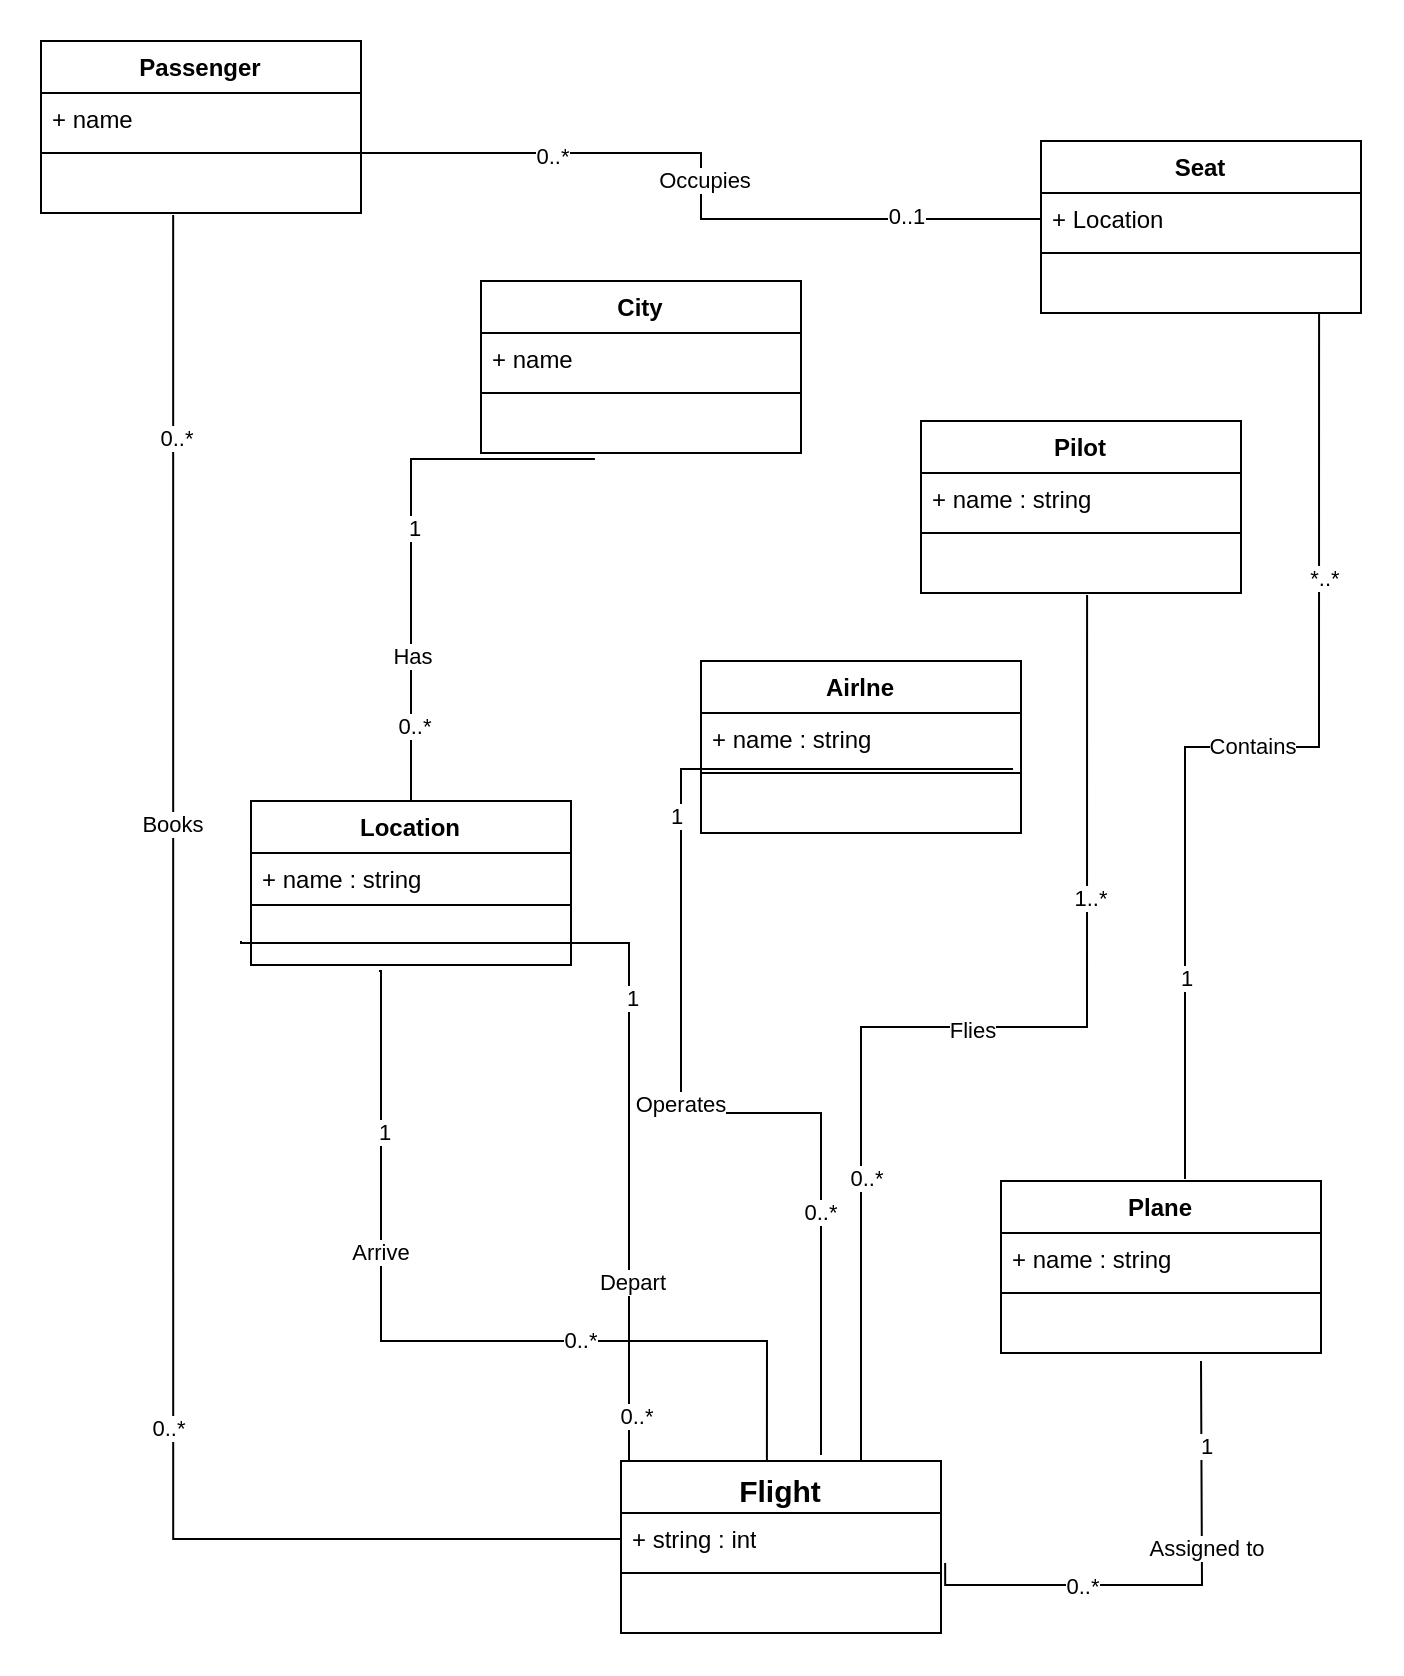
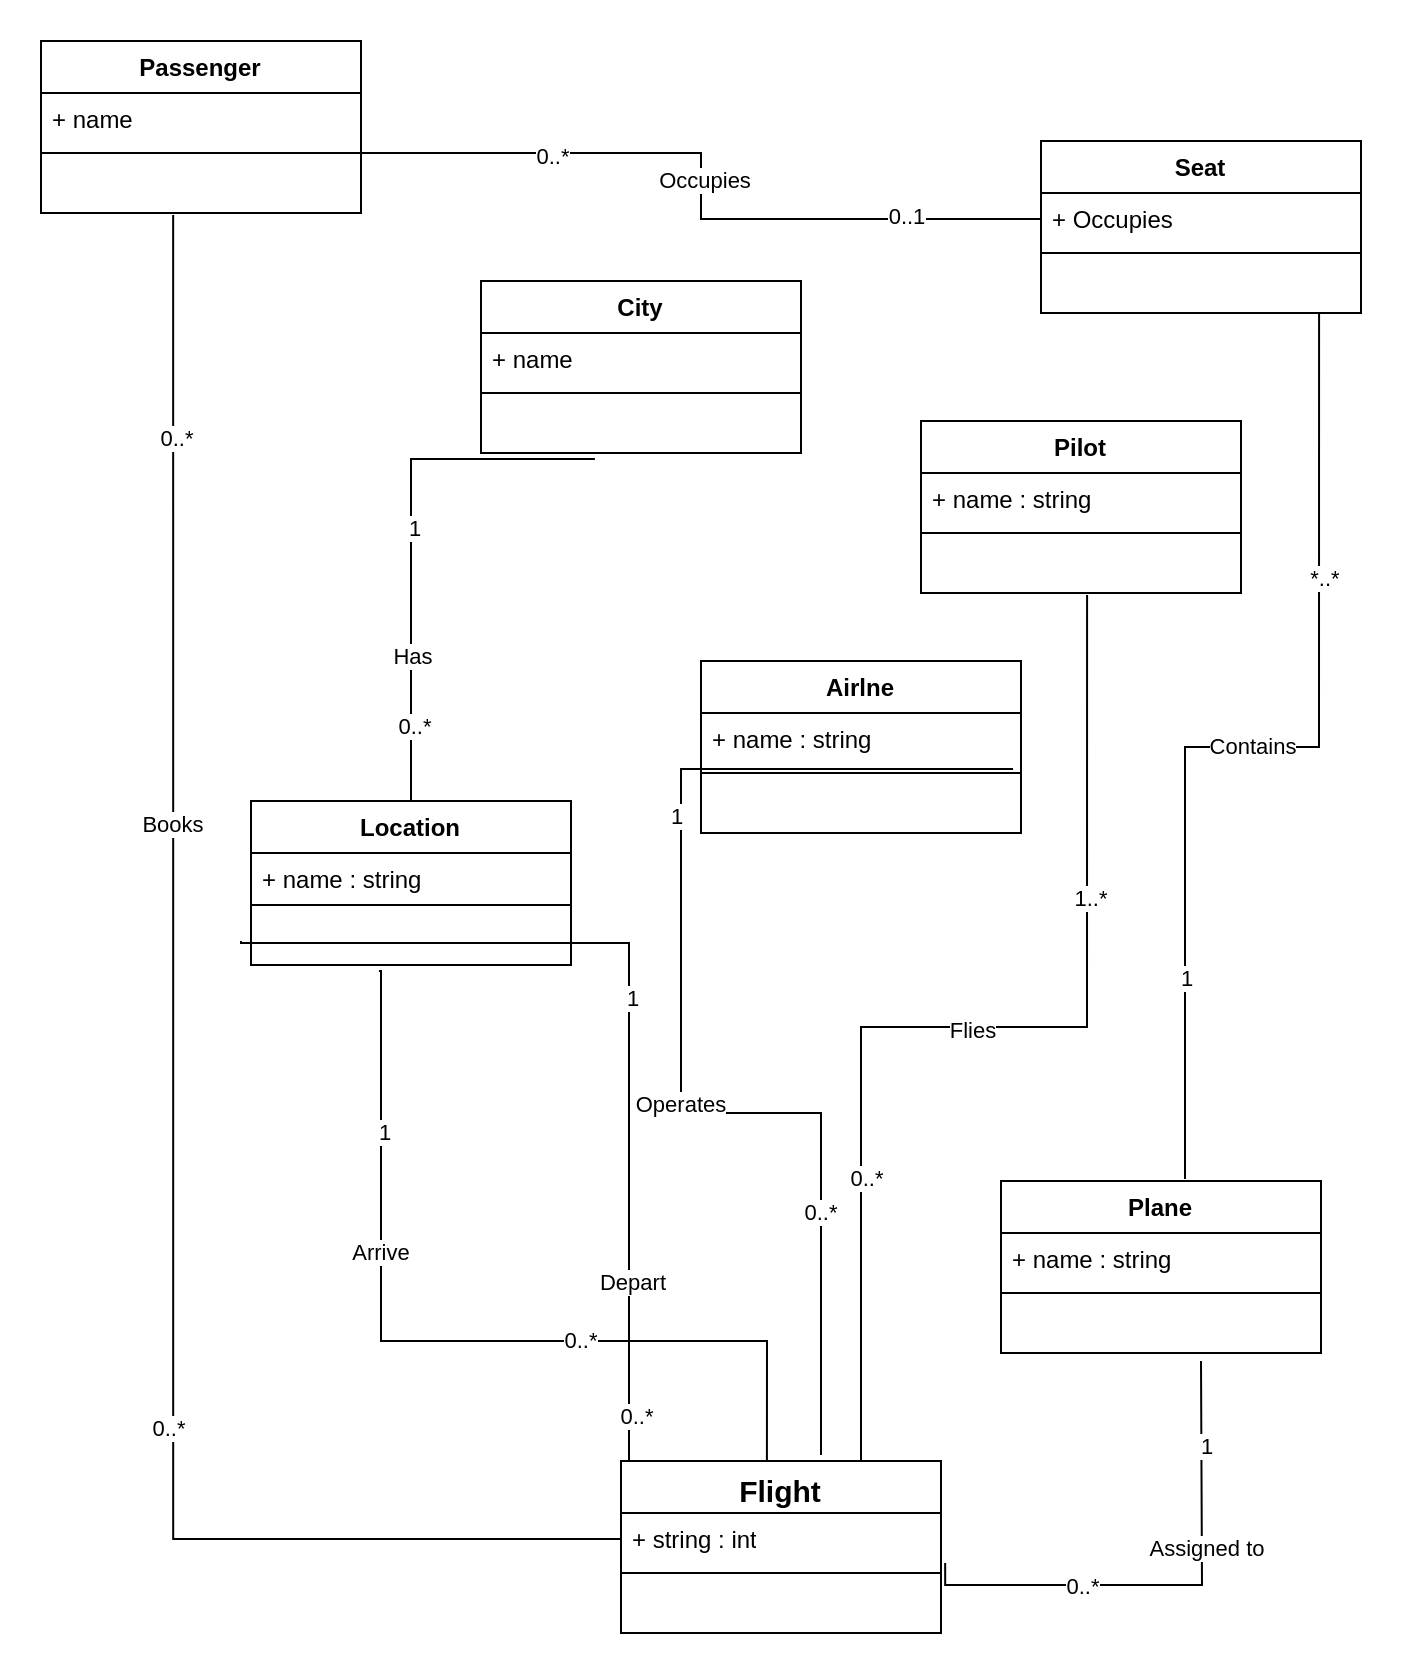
node "+ Location": label "+ Location" -> "+ Occupies"
